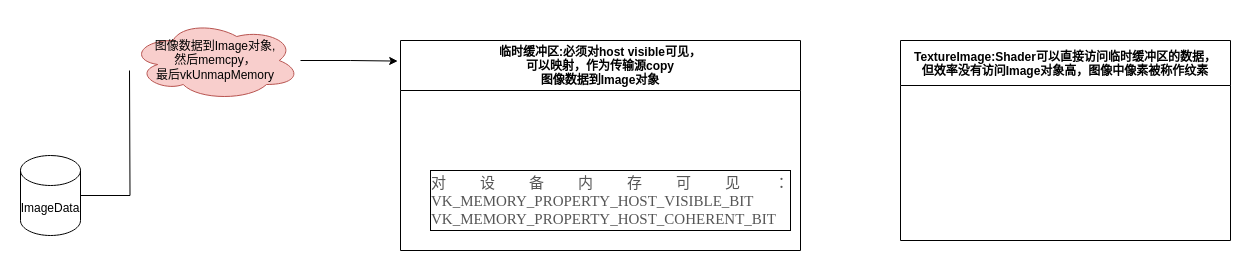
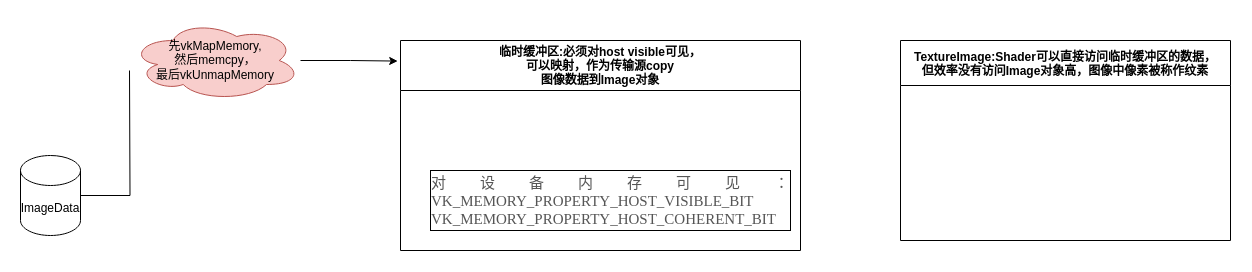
node "图像数据到Image对象, 然后memcpy， 最后vkUnmapMemory": label "图像数据到Image对象, 然后memcpy， 最后vkUnmapMemory" -> "先vkMapMemory, 然后memcpy， 最后vkUnmapMemory"
